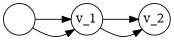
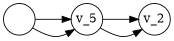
node "v_1": label "v_1" -> "v_5"
